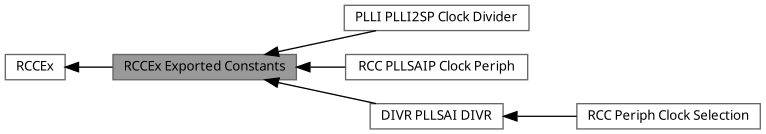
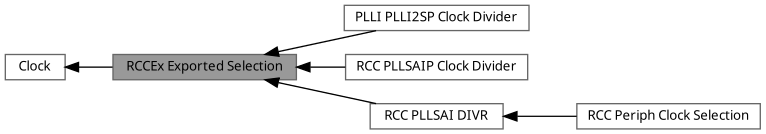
node "RCCEx": label "RCCEx" -> "Clock"
node "RCCEx Exported Constants": label "RCCEx Exported Constants" -> "RCCEx Exported Selection"
node "RCC PLLSAIP Clock Periph": label "RCC PLLSAIP Clock Periph" -> "RCC PLLSAIP Clock Divider"
node "DIVR PLLSAI DIVR": label "DIVR PLLSAI DIVR" -> "RCC PLLSAI DIVR"
